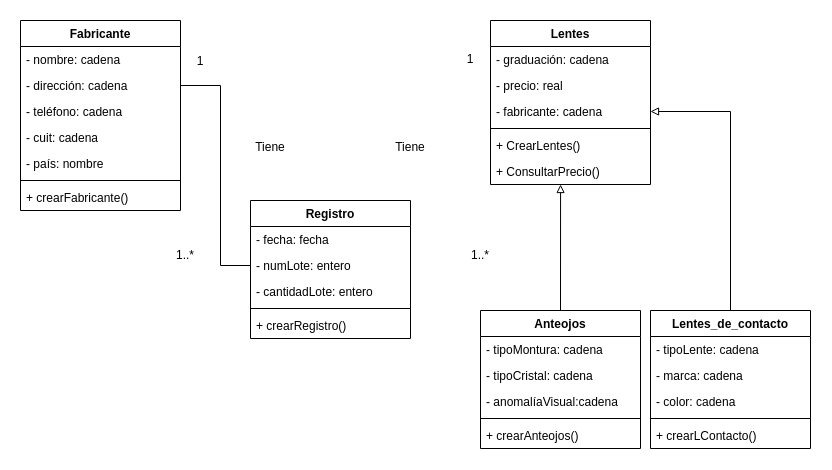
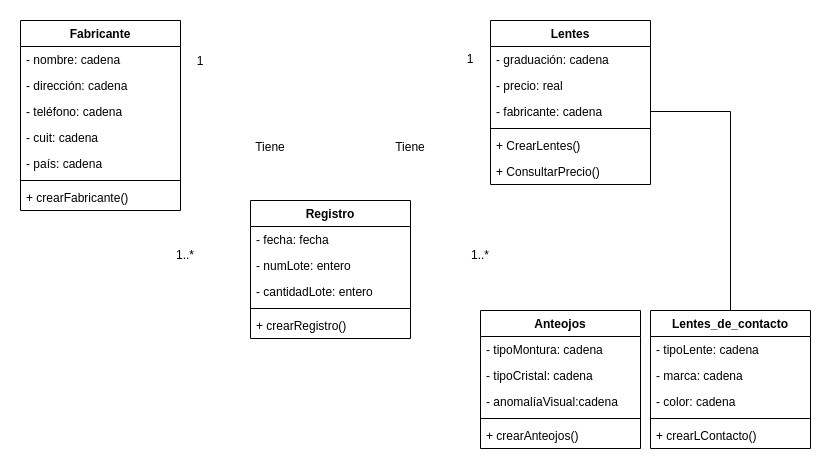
edge "Lentes_de_contacto" -> "- fabricante: cadena": arrowhead block -> none
node "- país: nombre": label "- país: nombre" -> "- país: cadena"
edge "- dirección: cadena" -- "- numLote: entero": removed
edge "Anteojos" -> "+ ConsultarPrecio()": removed
